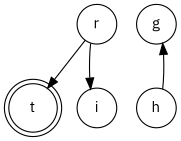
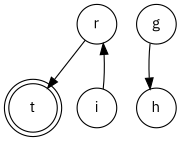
edge "r" -> "i": reversed
edge "h" -> "g": reversed
